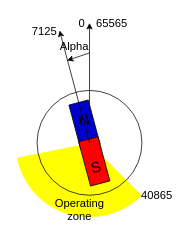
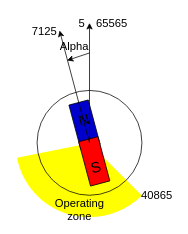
node "0": label "0" -> "5"
